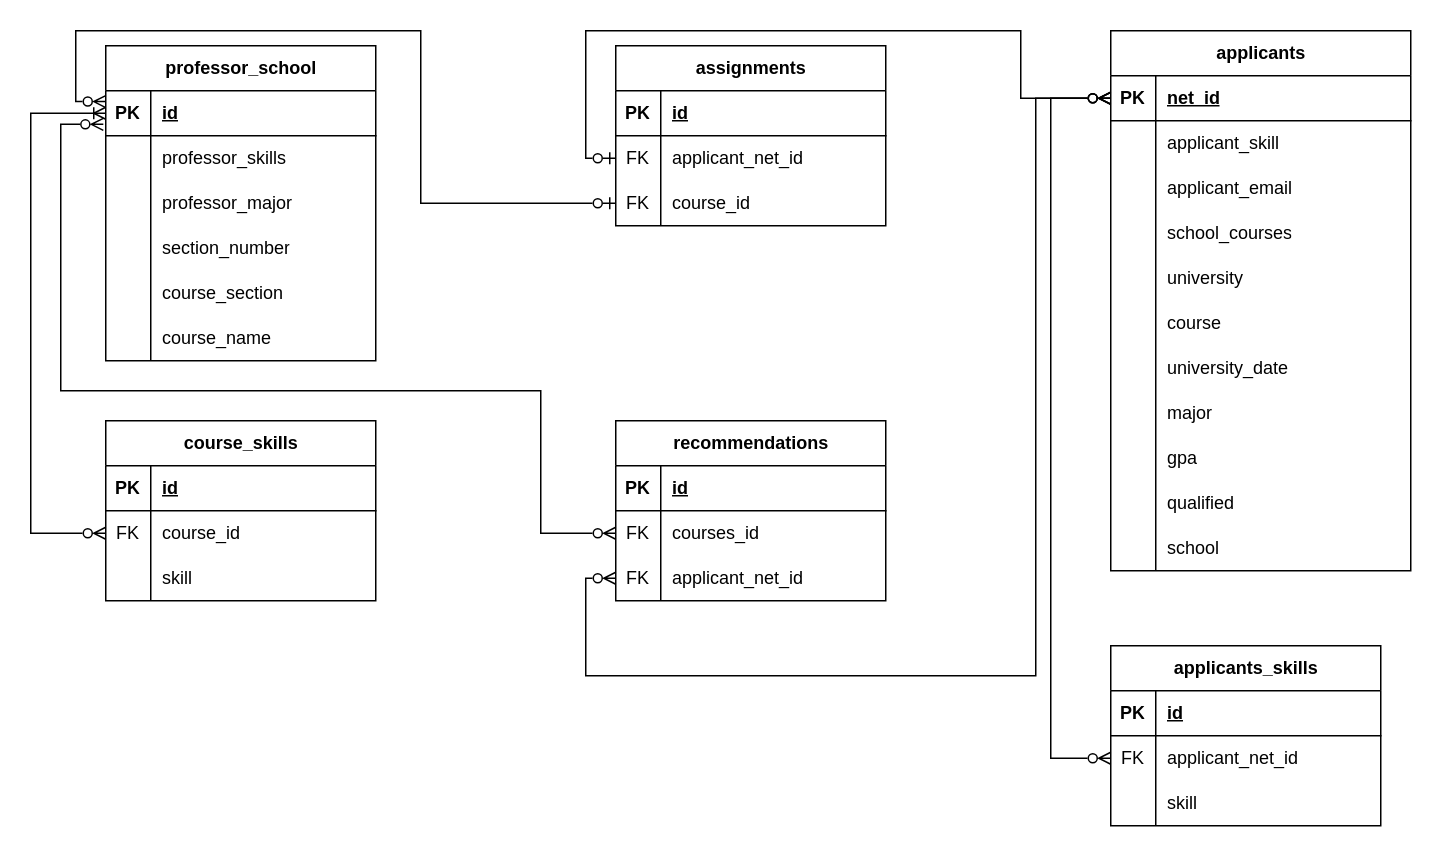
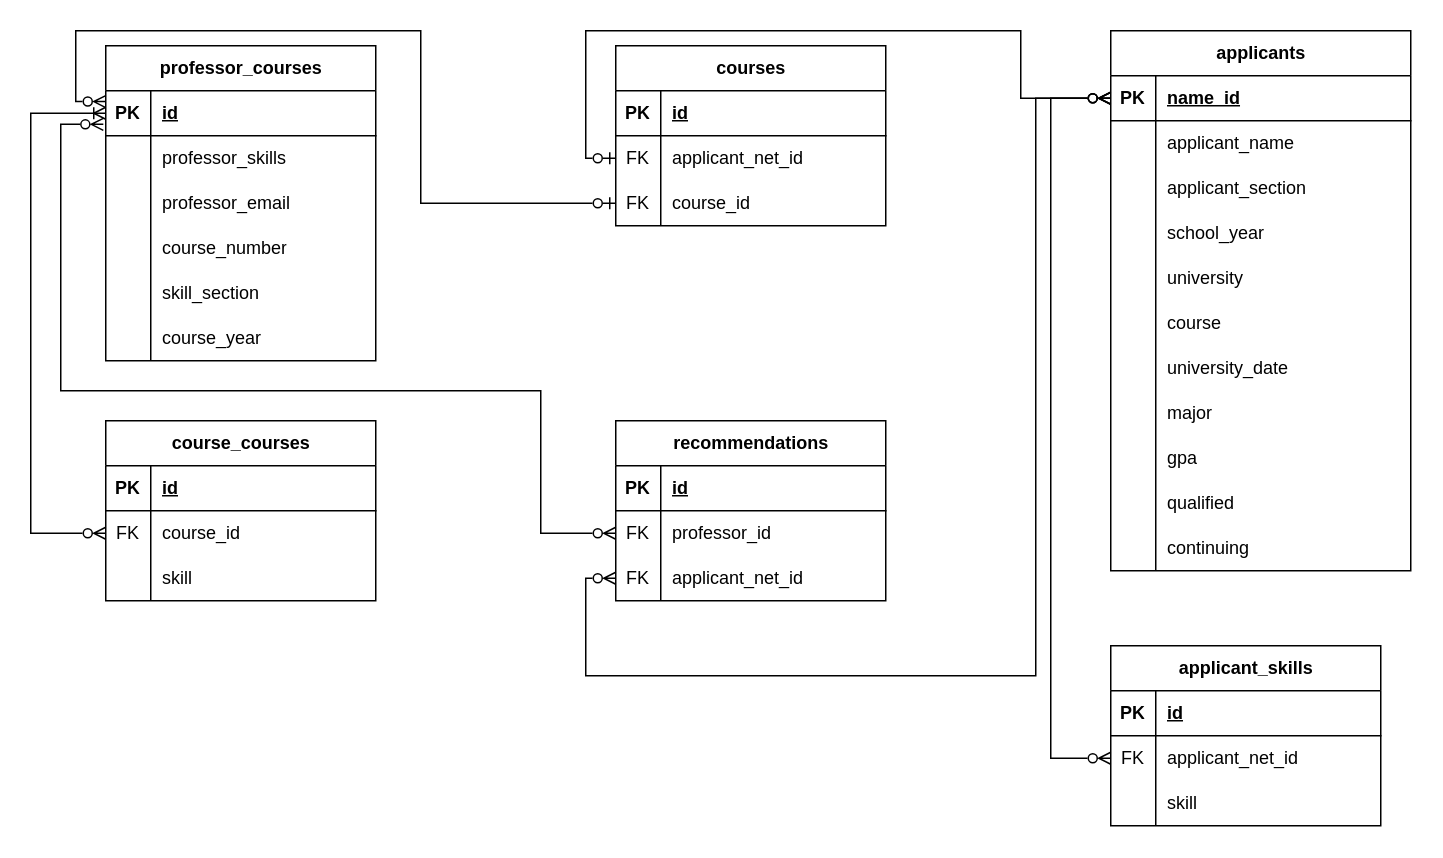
node "professor_school": label "professor_school" -> "professor_courses"
node "assignments": label "assignments" -> "courses"
node "net_id": label "net_id" -> "name_id"
node "applicant_skill": label "applicant_skill" -> "applicant_name"
node "applicant_email": label "applicant_email" -> "applicant_section"
node "professor_major": label "professor_major" -> "professor_email"
node "school_courses": label "school_courses" -> "school_year"
node "section_number": label "section_number" -> "course_number"
node "course_section": label "course_section" -> "skill_section"
node "course_name": label "course_name" -> "course_year"
node "course_skills": label "course_skills" -> "course_courses"
node "courses_id": label "courses_id" -> "professor_id"
node "school": label "school" -> "continuing"
node "applicants_skills": label "applicants_skills" -> "applicant_skills"
